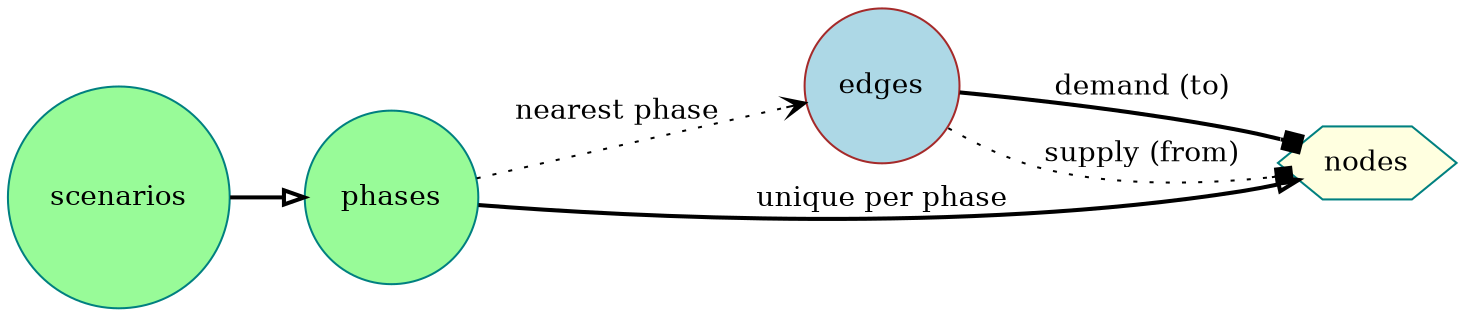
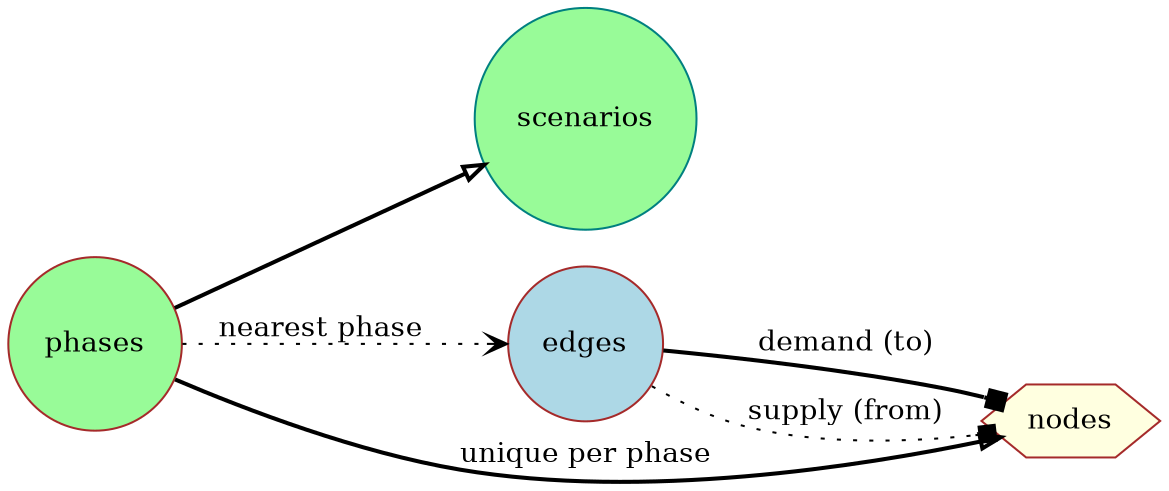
node "nodes": color teal -> brown
edge "scenarios" -> "phases": reversed
node "phases": color teal -> brown
